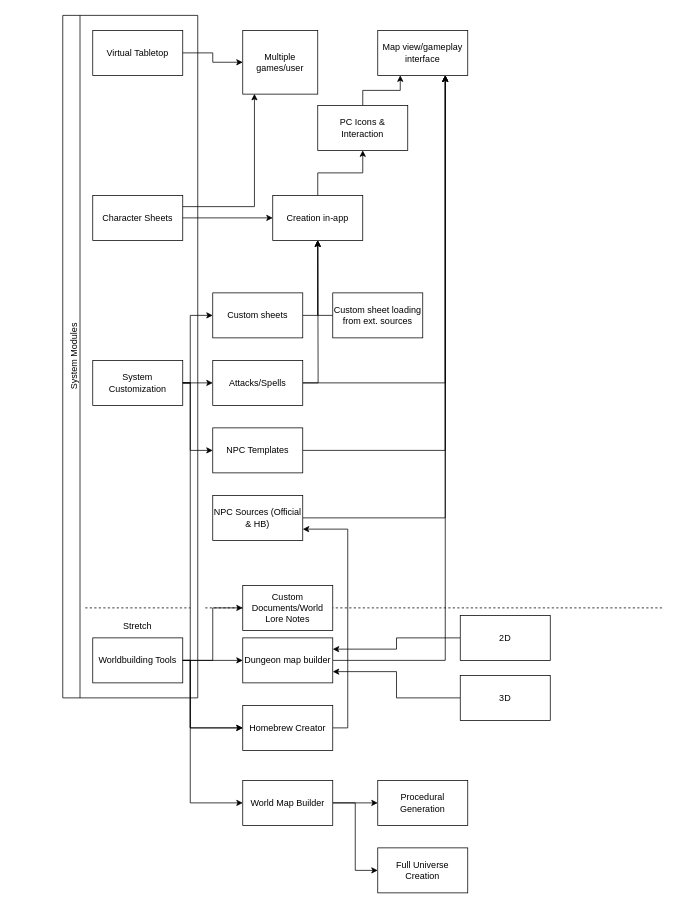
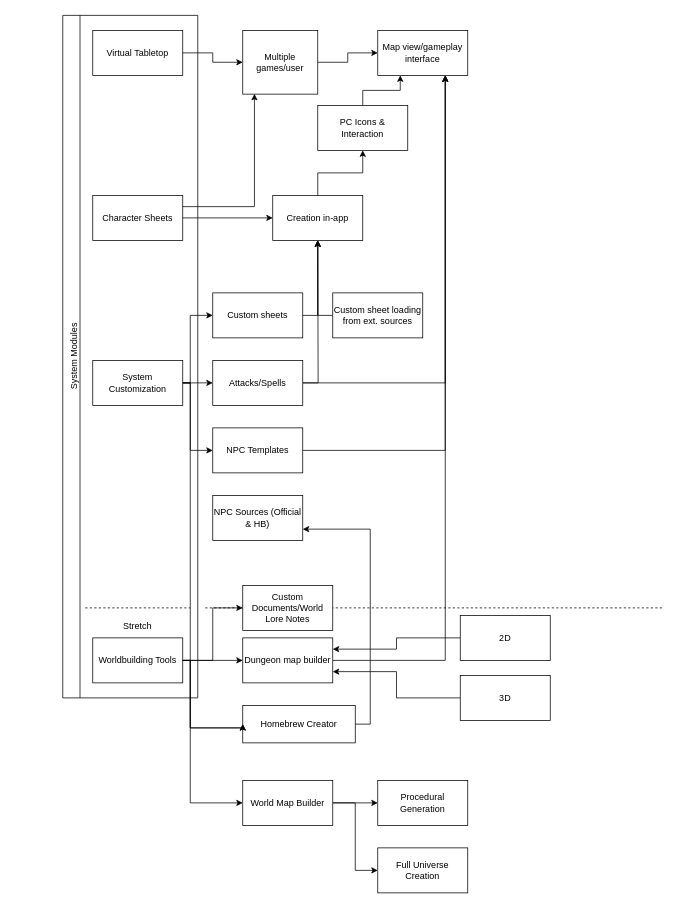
edge "Multiple games/user" -> "Map view/gameplay interface": added
edge "NPC Sources (Official & HB)" -> "Map view/gameplay interface": removed
node "Homebrew Creator": size 90x45 -> 113x38
